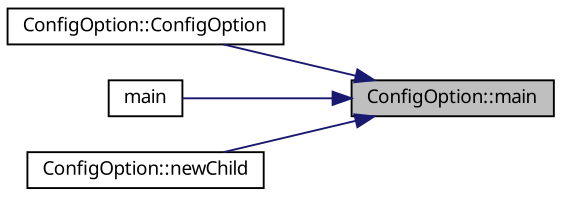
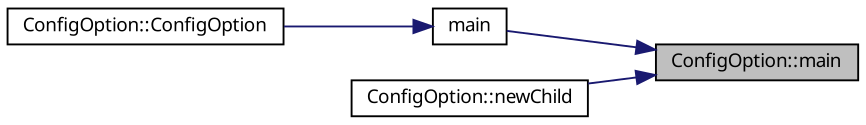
edge "ConfigOption::ConfigOption" -> "ConfigOption::main": now "ConfigOption::ConfigOption" -> "main"
